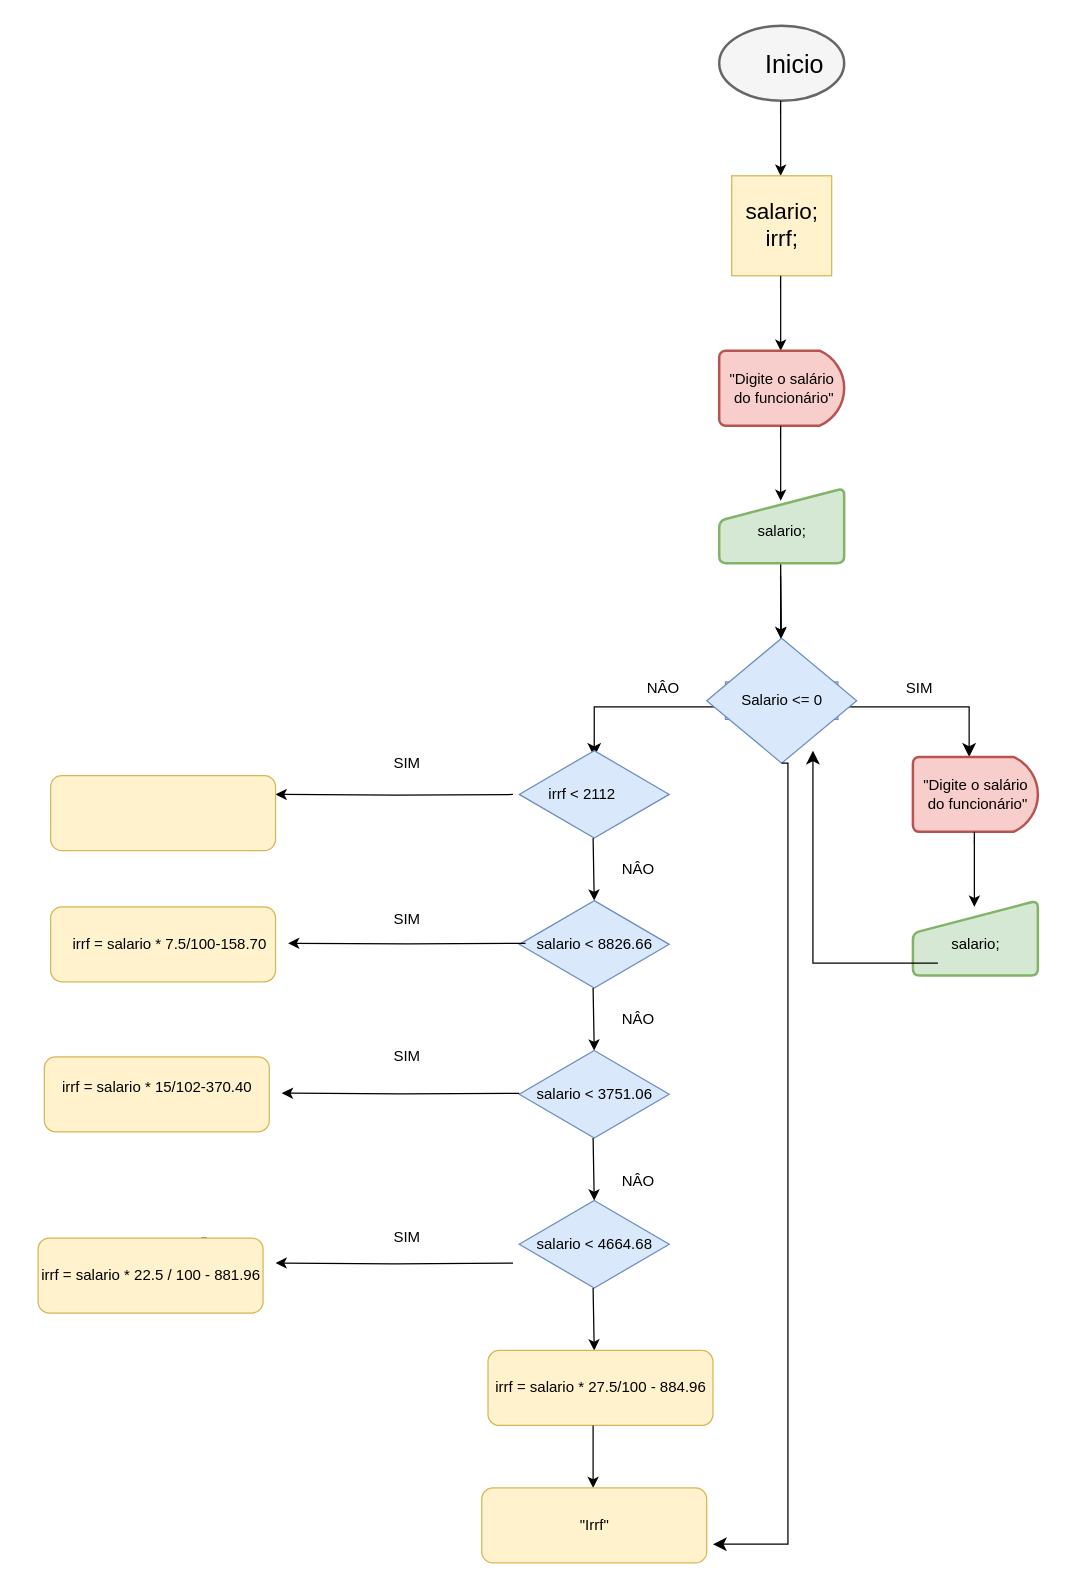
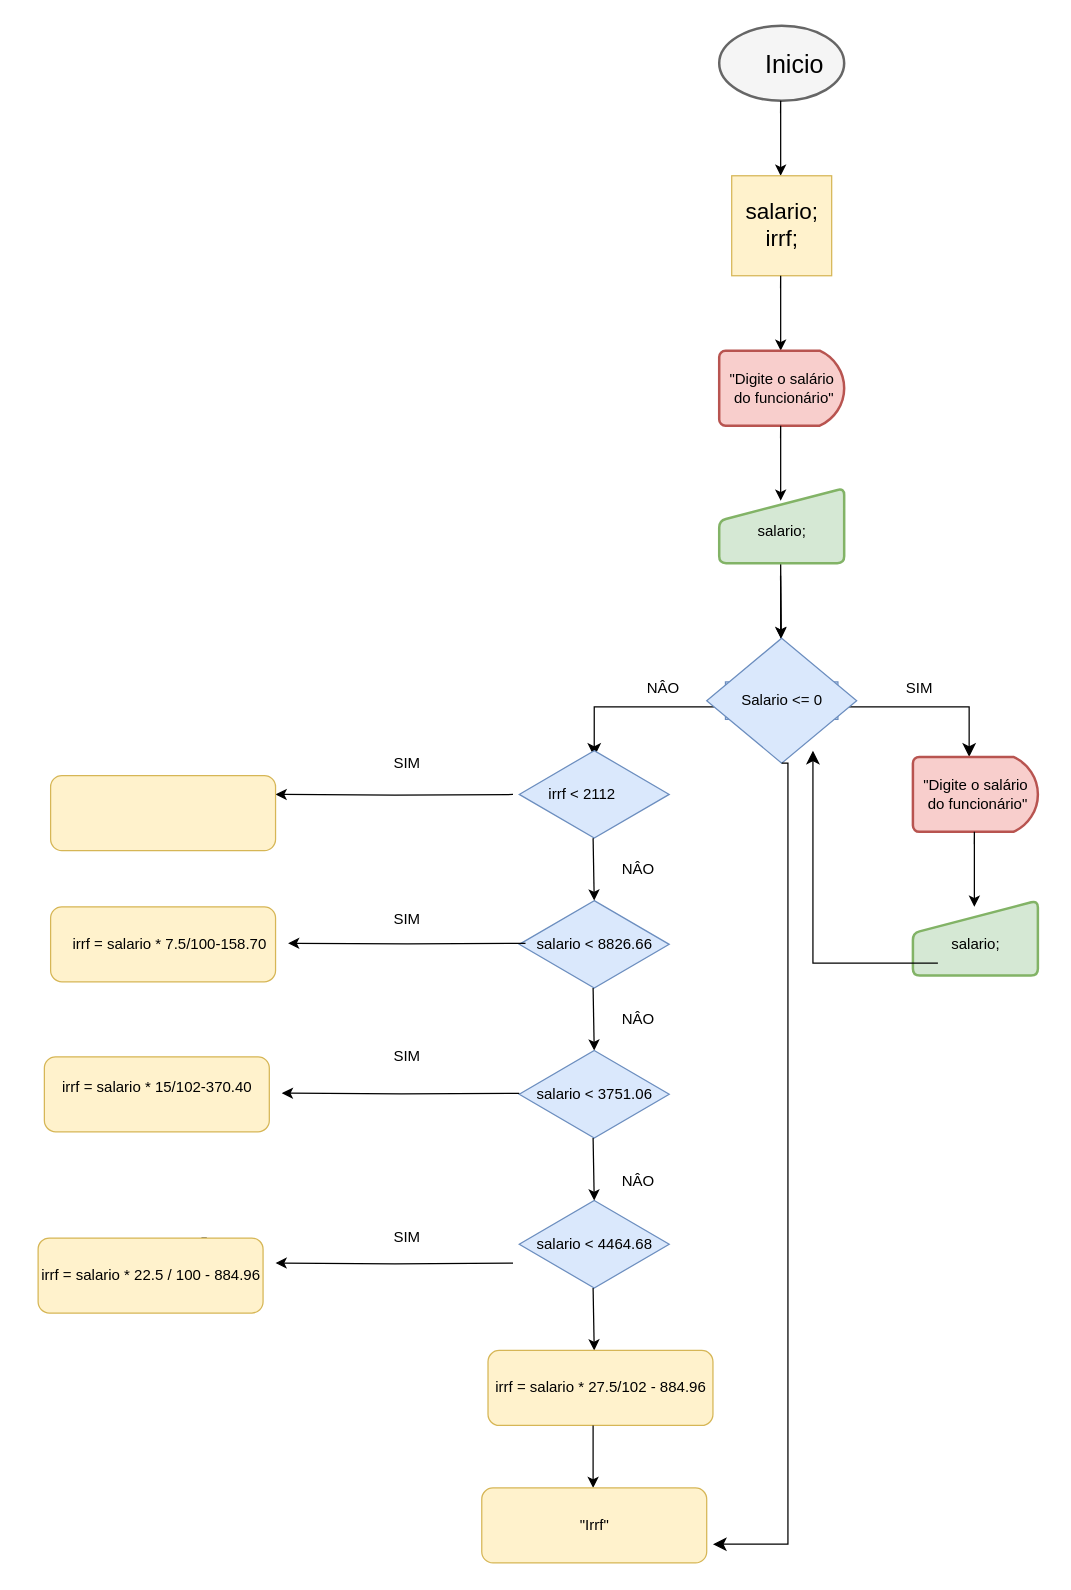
node "salario < 4664.68": label "salario < 4664.68" -> "salario < 4464.68"
node "irrf = salario * 22.5 / 100 - 881.96": label "irrf = salario * 22.5 / 100 - 881.96" -> "irrf = salario * 22.5 / 100 - 884.96"
node "irrf = salario * 27.5/100 - 884.96": label "irrf = salario * 27.5/100 - 884.96" -> "irrf = salario * 27.5/102 - 884.96"
